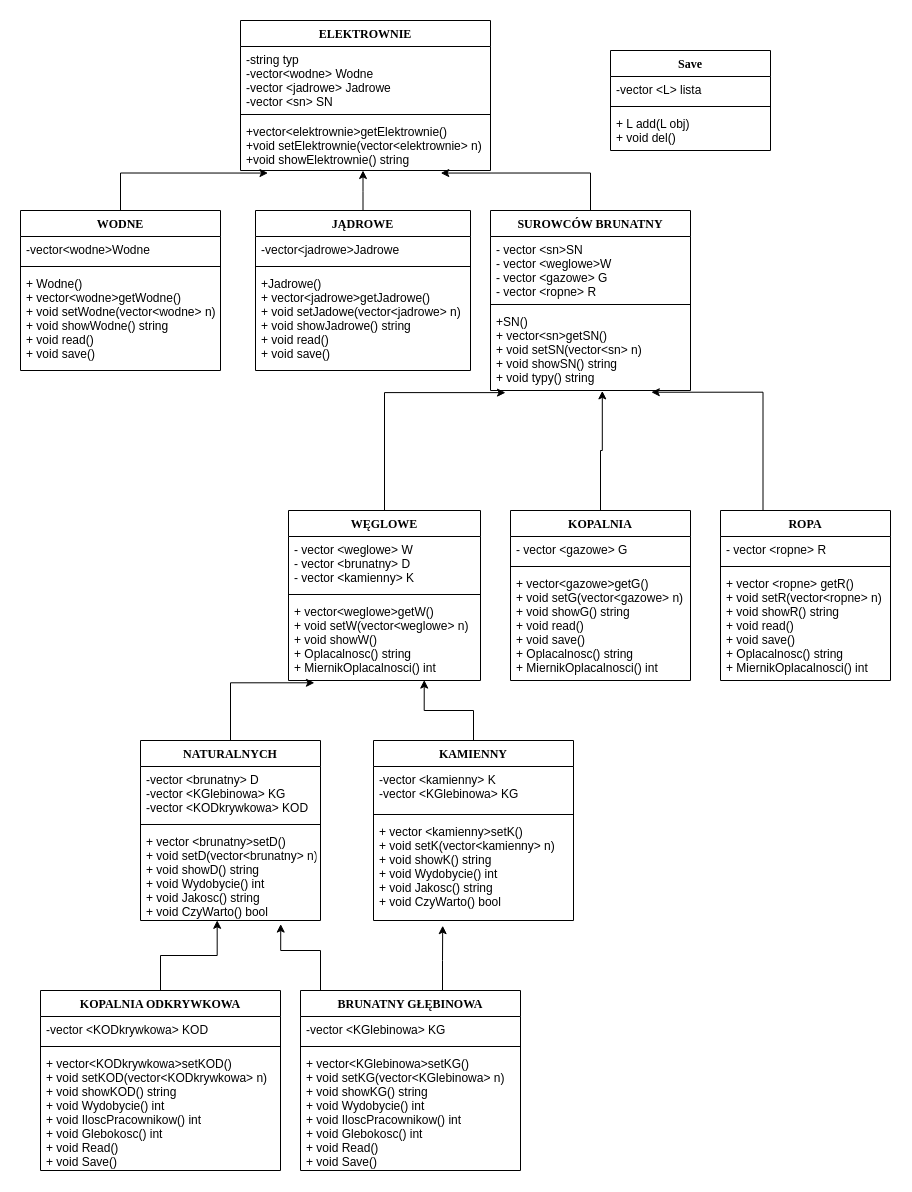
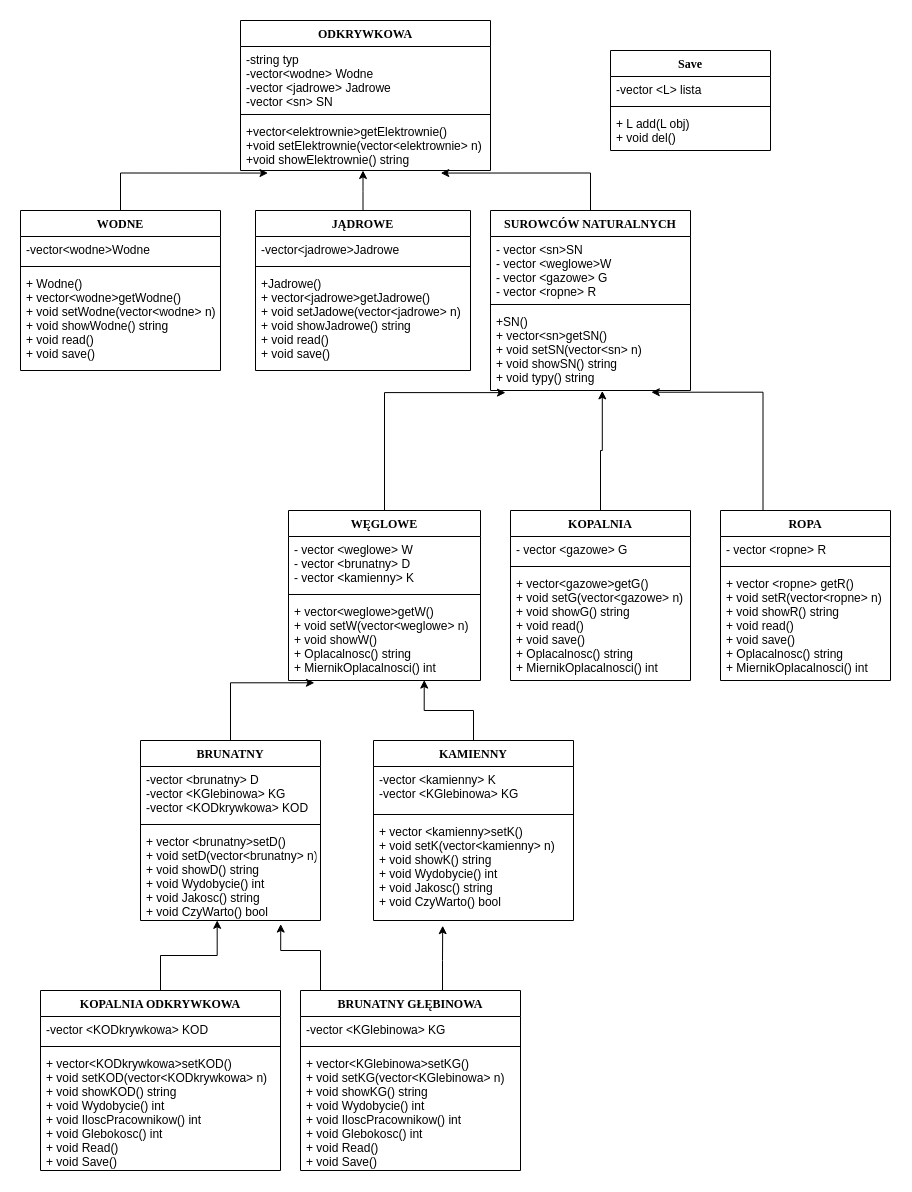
node "ELEKTROWNIE": label "ELEKTROWNIE" -> "ODKRYWKOWA"
node "SUROWCÓW BRUNATNY": label "SUROWCÓW BRUNATNY" -> "SUROWCÓW NATURALNYCH"
node "NATURALNYCH": label "NATURALNYCH" -> "BRUNATNY"
